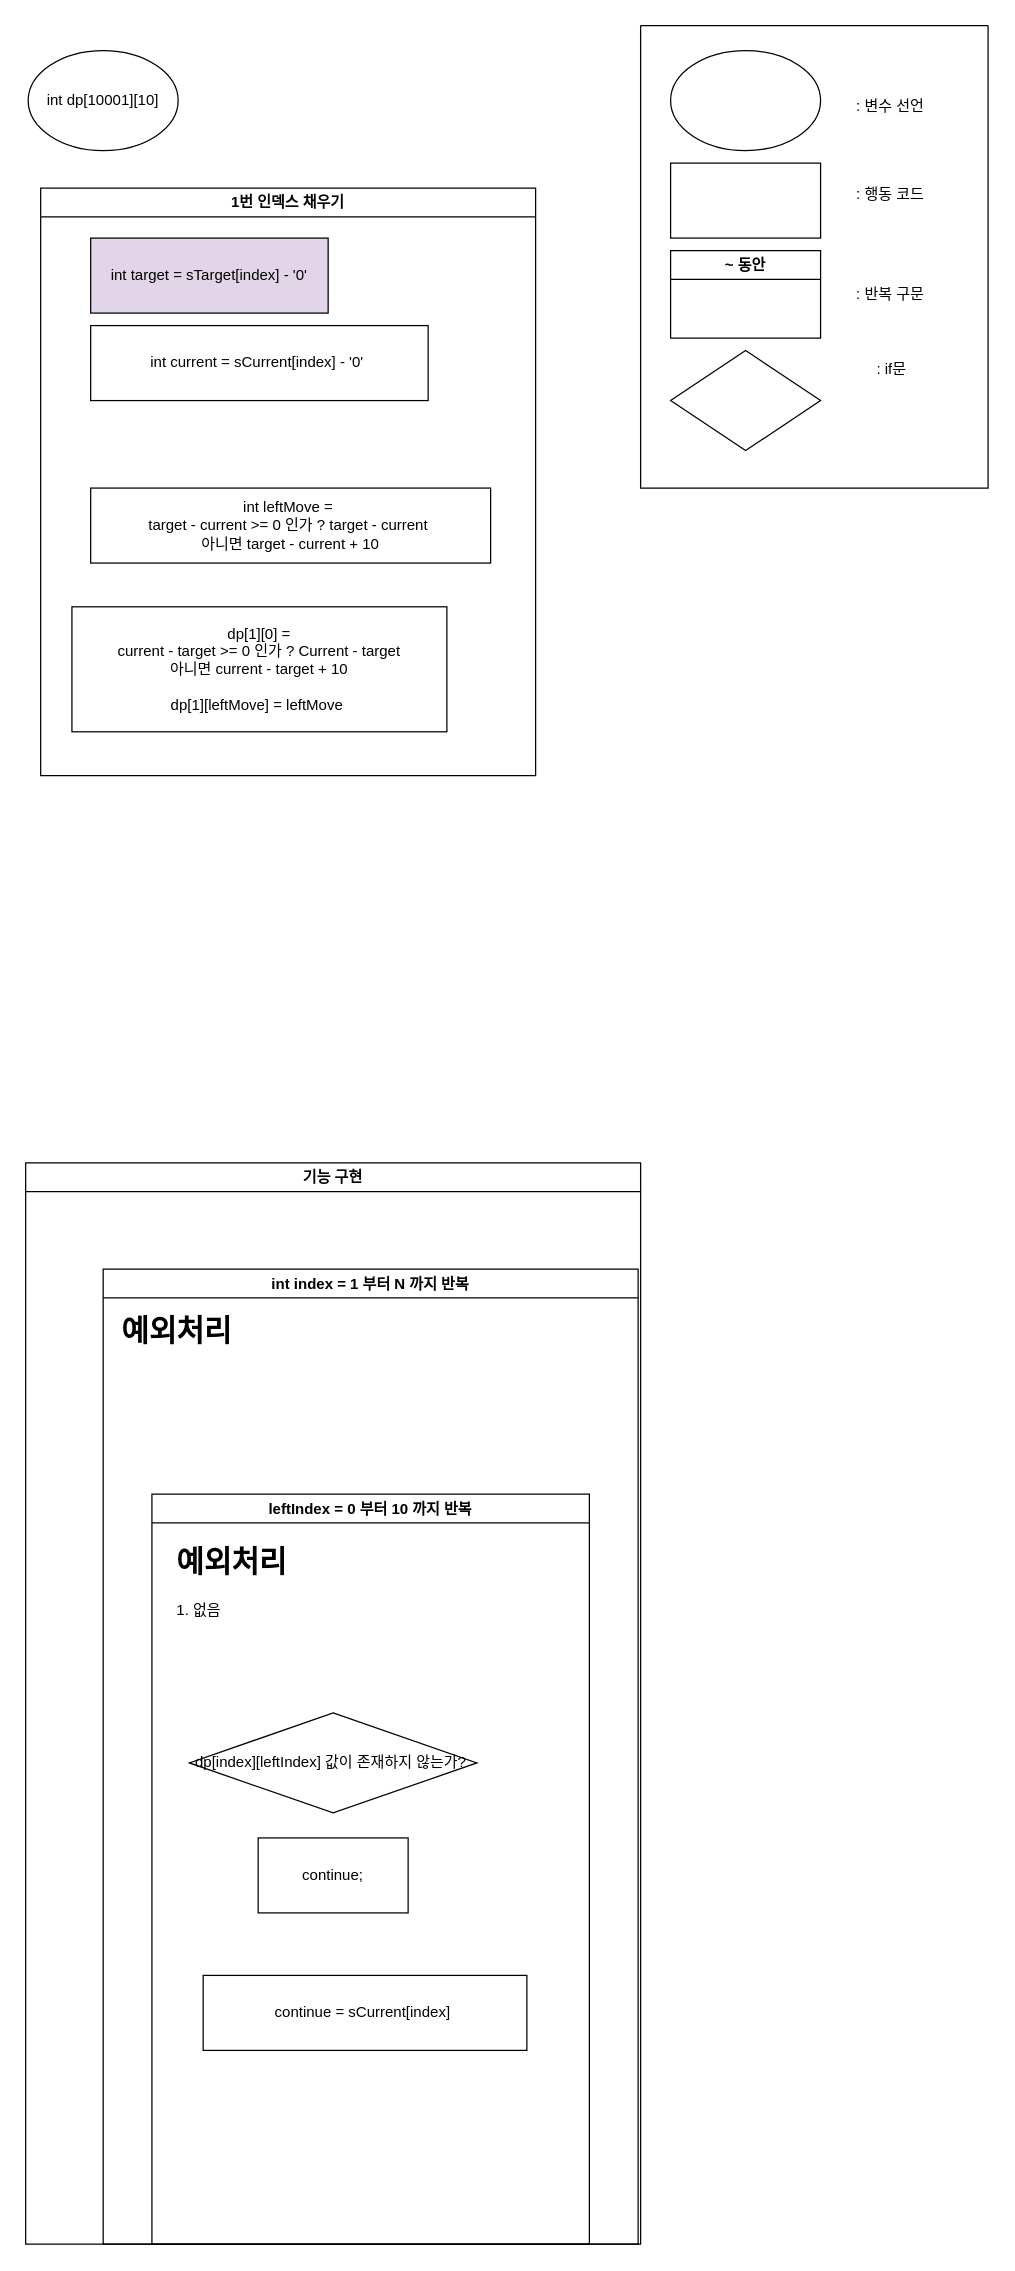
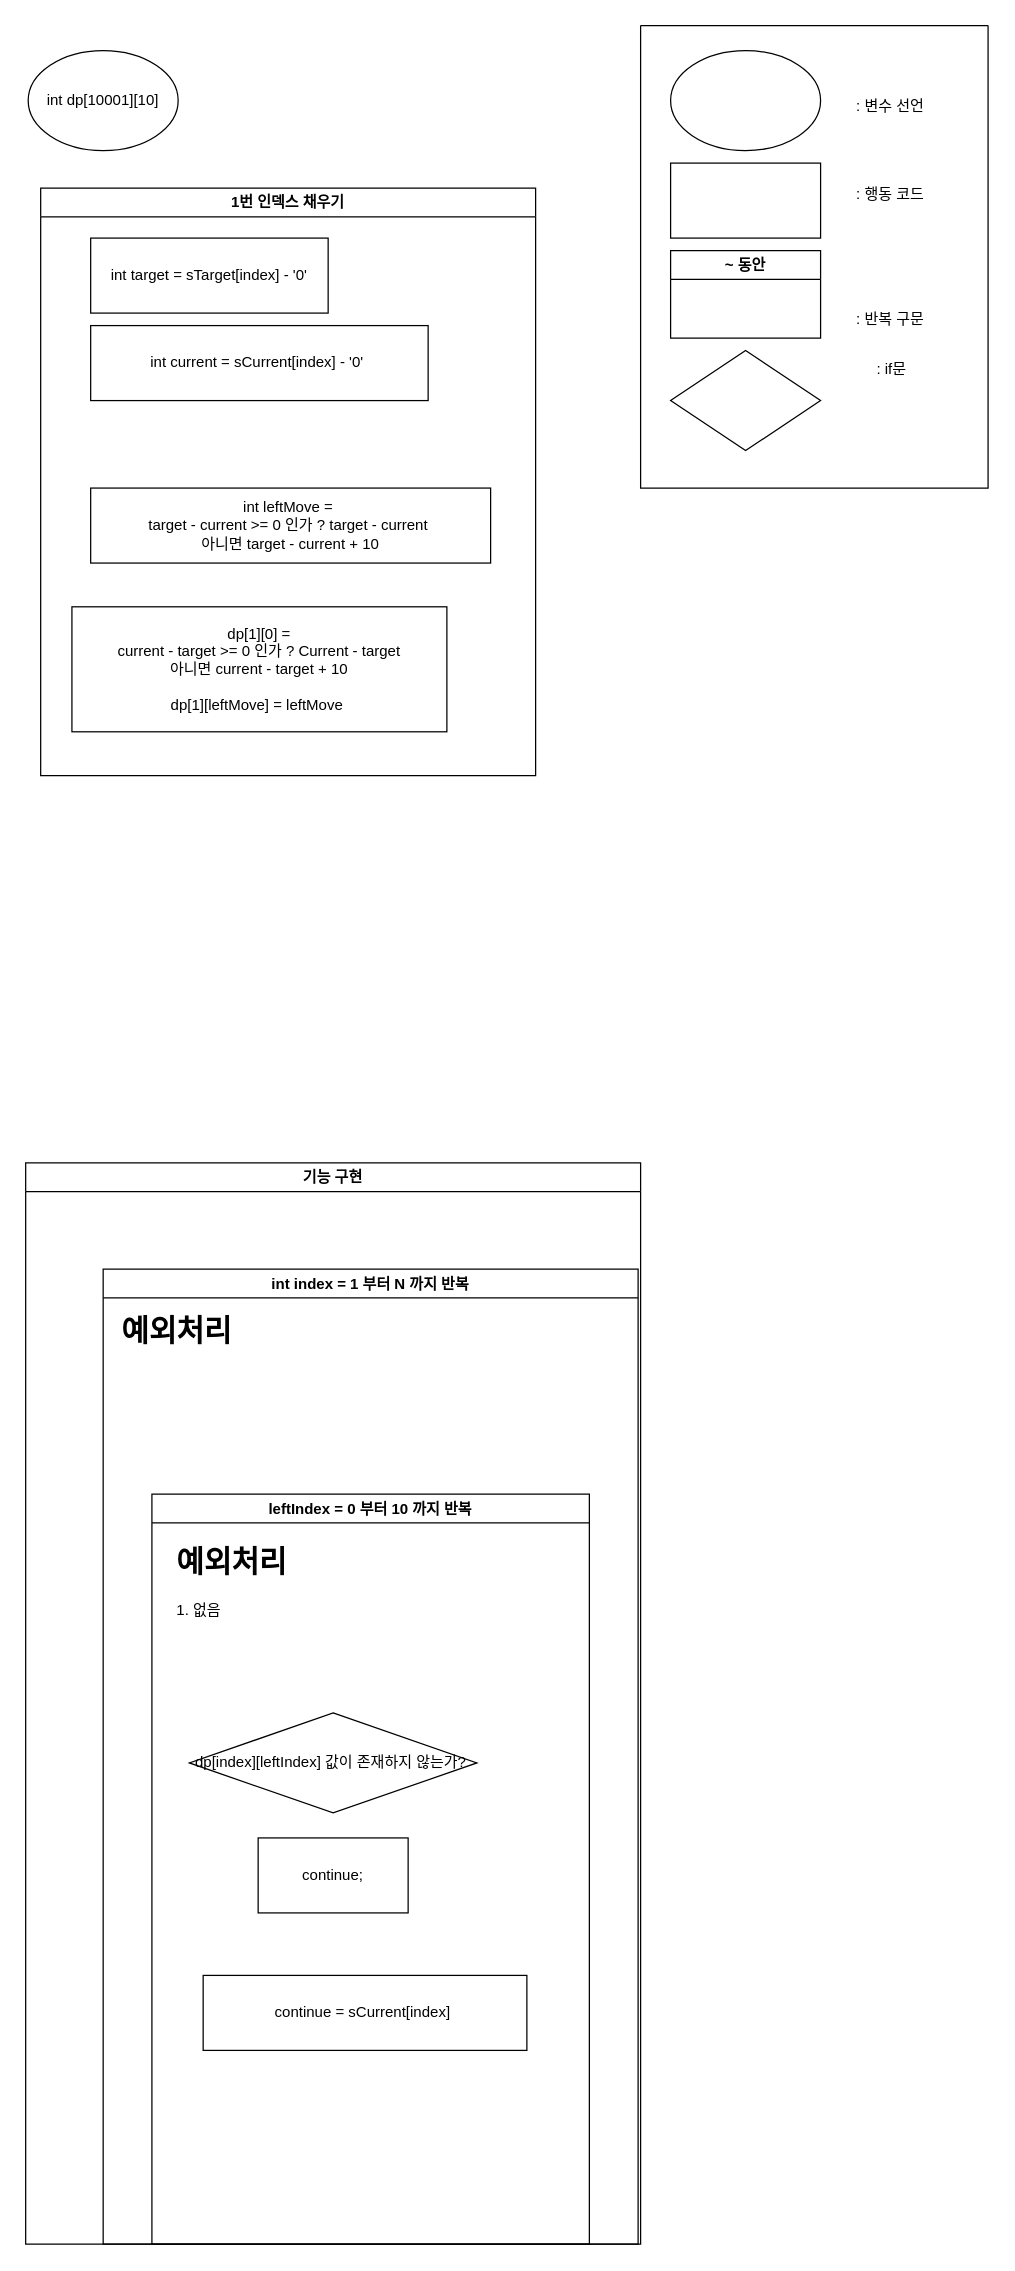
node "int target = sTarget[index] - '0'": fillcolor #e1d5e7 -> #ffffff
node ": 반복 구문": moved (891, 294) -> (891, 319)
